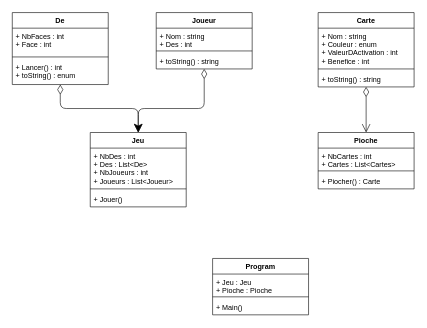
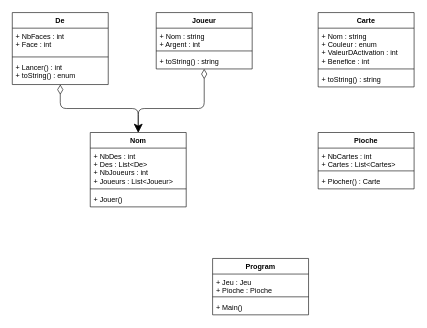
node "+ Nom : string + Des : int": label "+ Nom : string + Des : int" -> "+ Nom : string + Argent : int"
edge "Carte" -- "Pioche": removed
node "Jeu": label "Jeu" -> "Nom"
